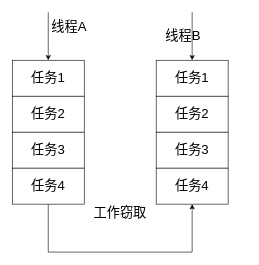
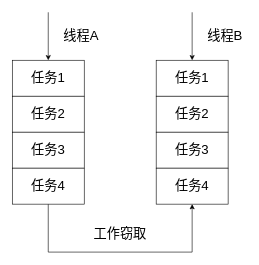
node "线程A": moved (69, 27) -> (81, 36)
node "线程B": moved (183, 36) -> (225, 36)
node "工作窃取": moved (120, 213) -> (120, 234)
